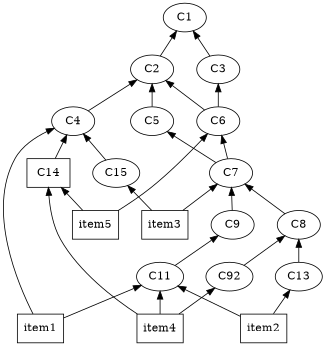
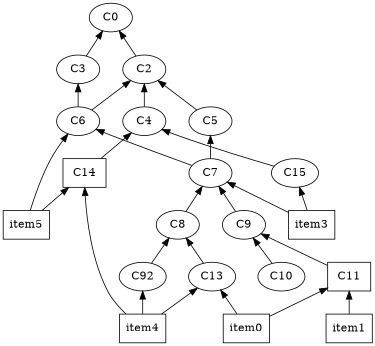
node "C1": label "C1" -> "C0"
edge "item1" -> "C4": removed
node "C11": shape ellipse -> box
node "C10": added
edge "item4" -> "C11": now "item4" -> "C13"
node "item2": label "item2" -> "item0"
